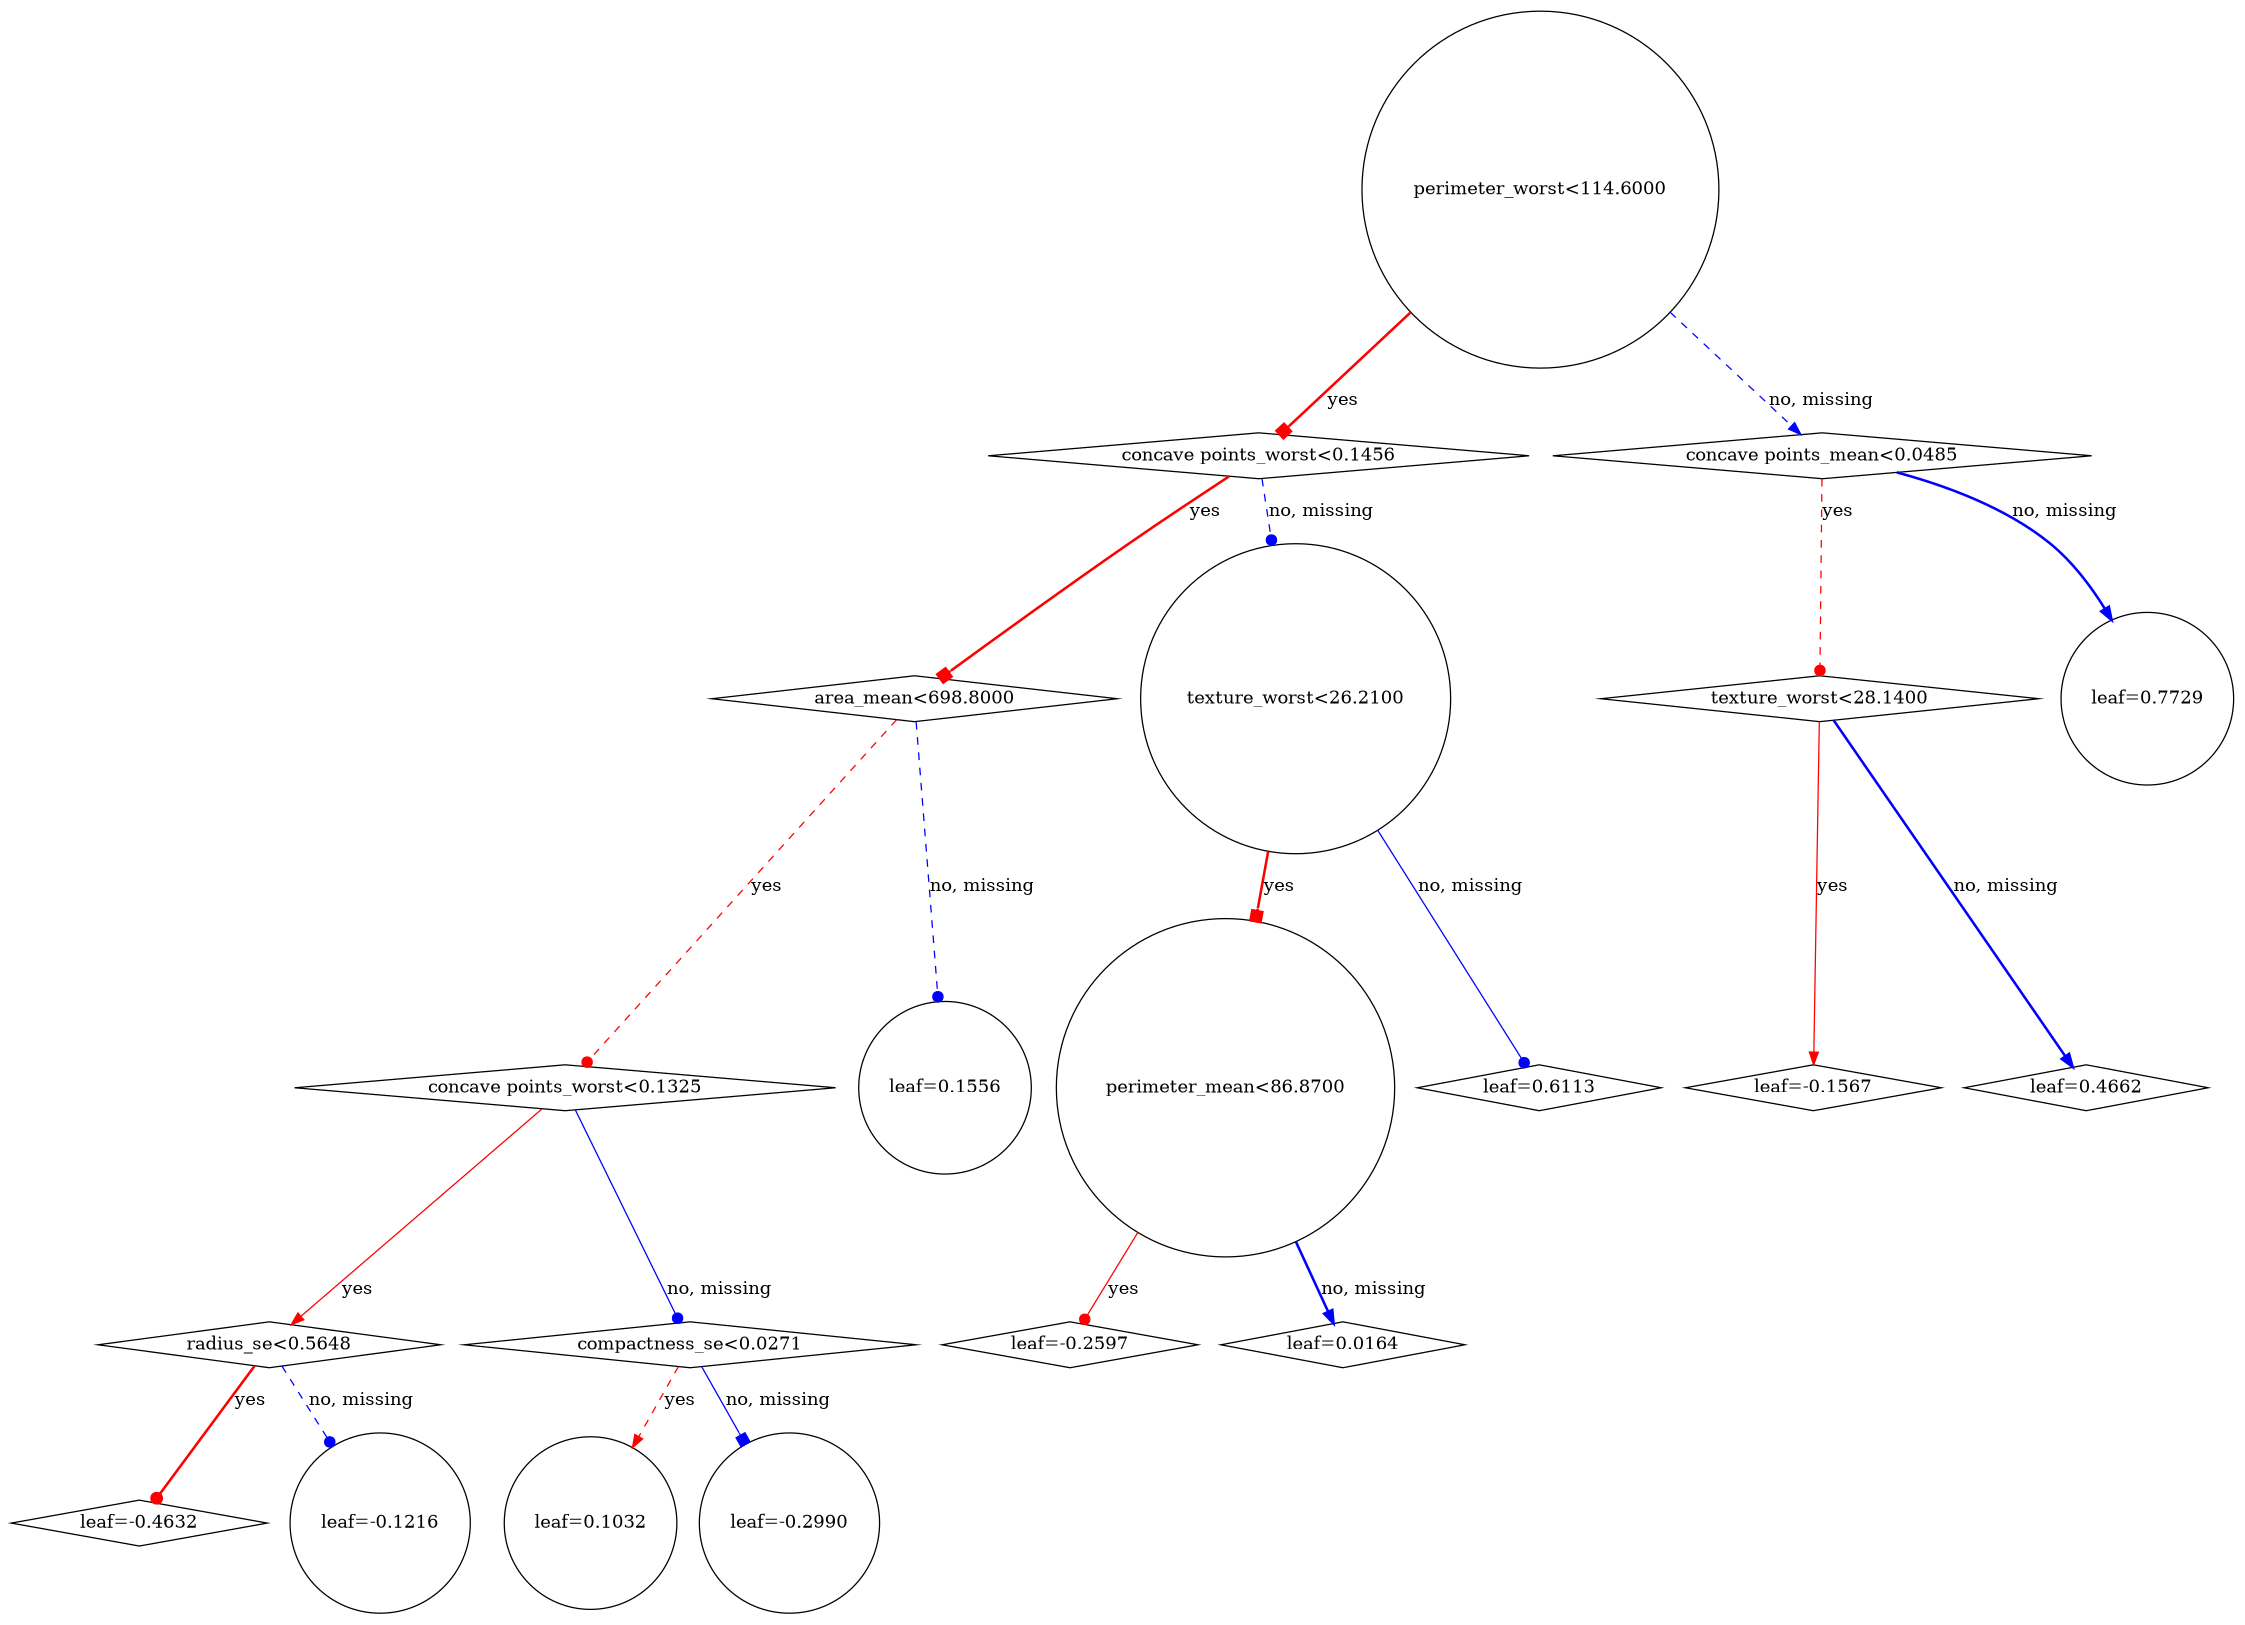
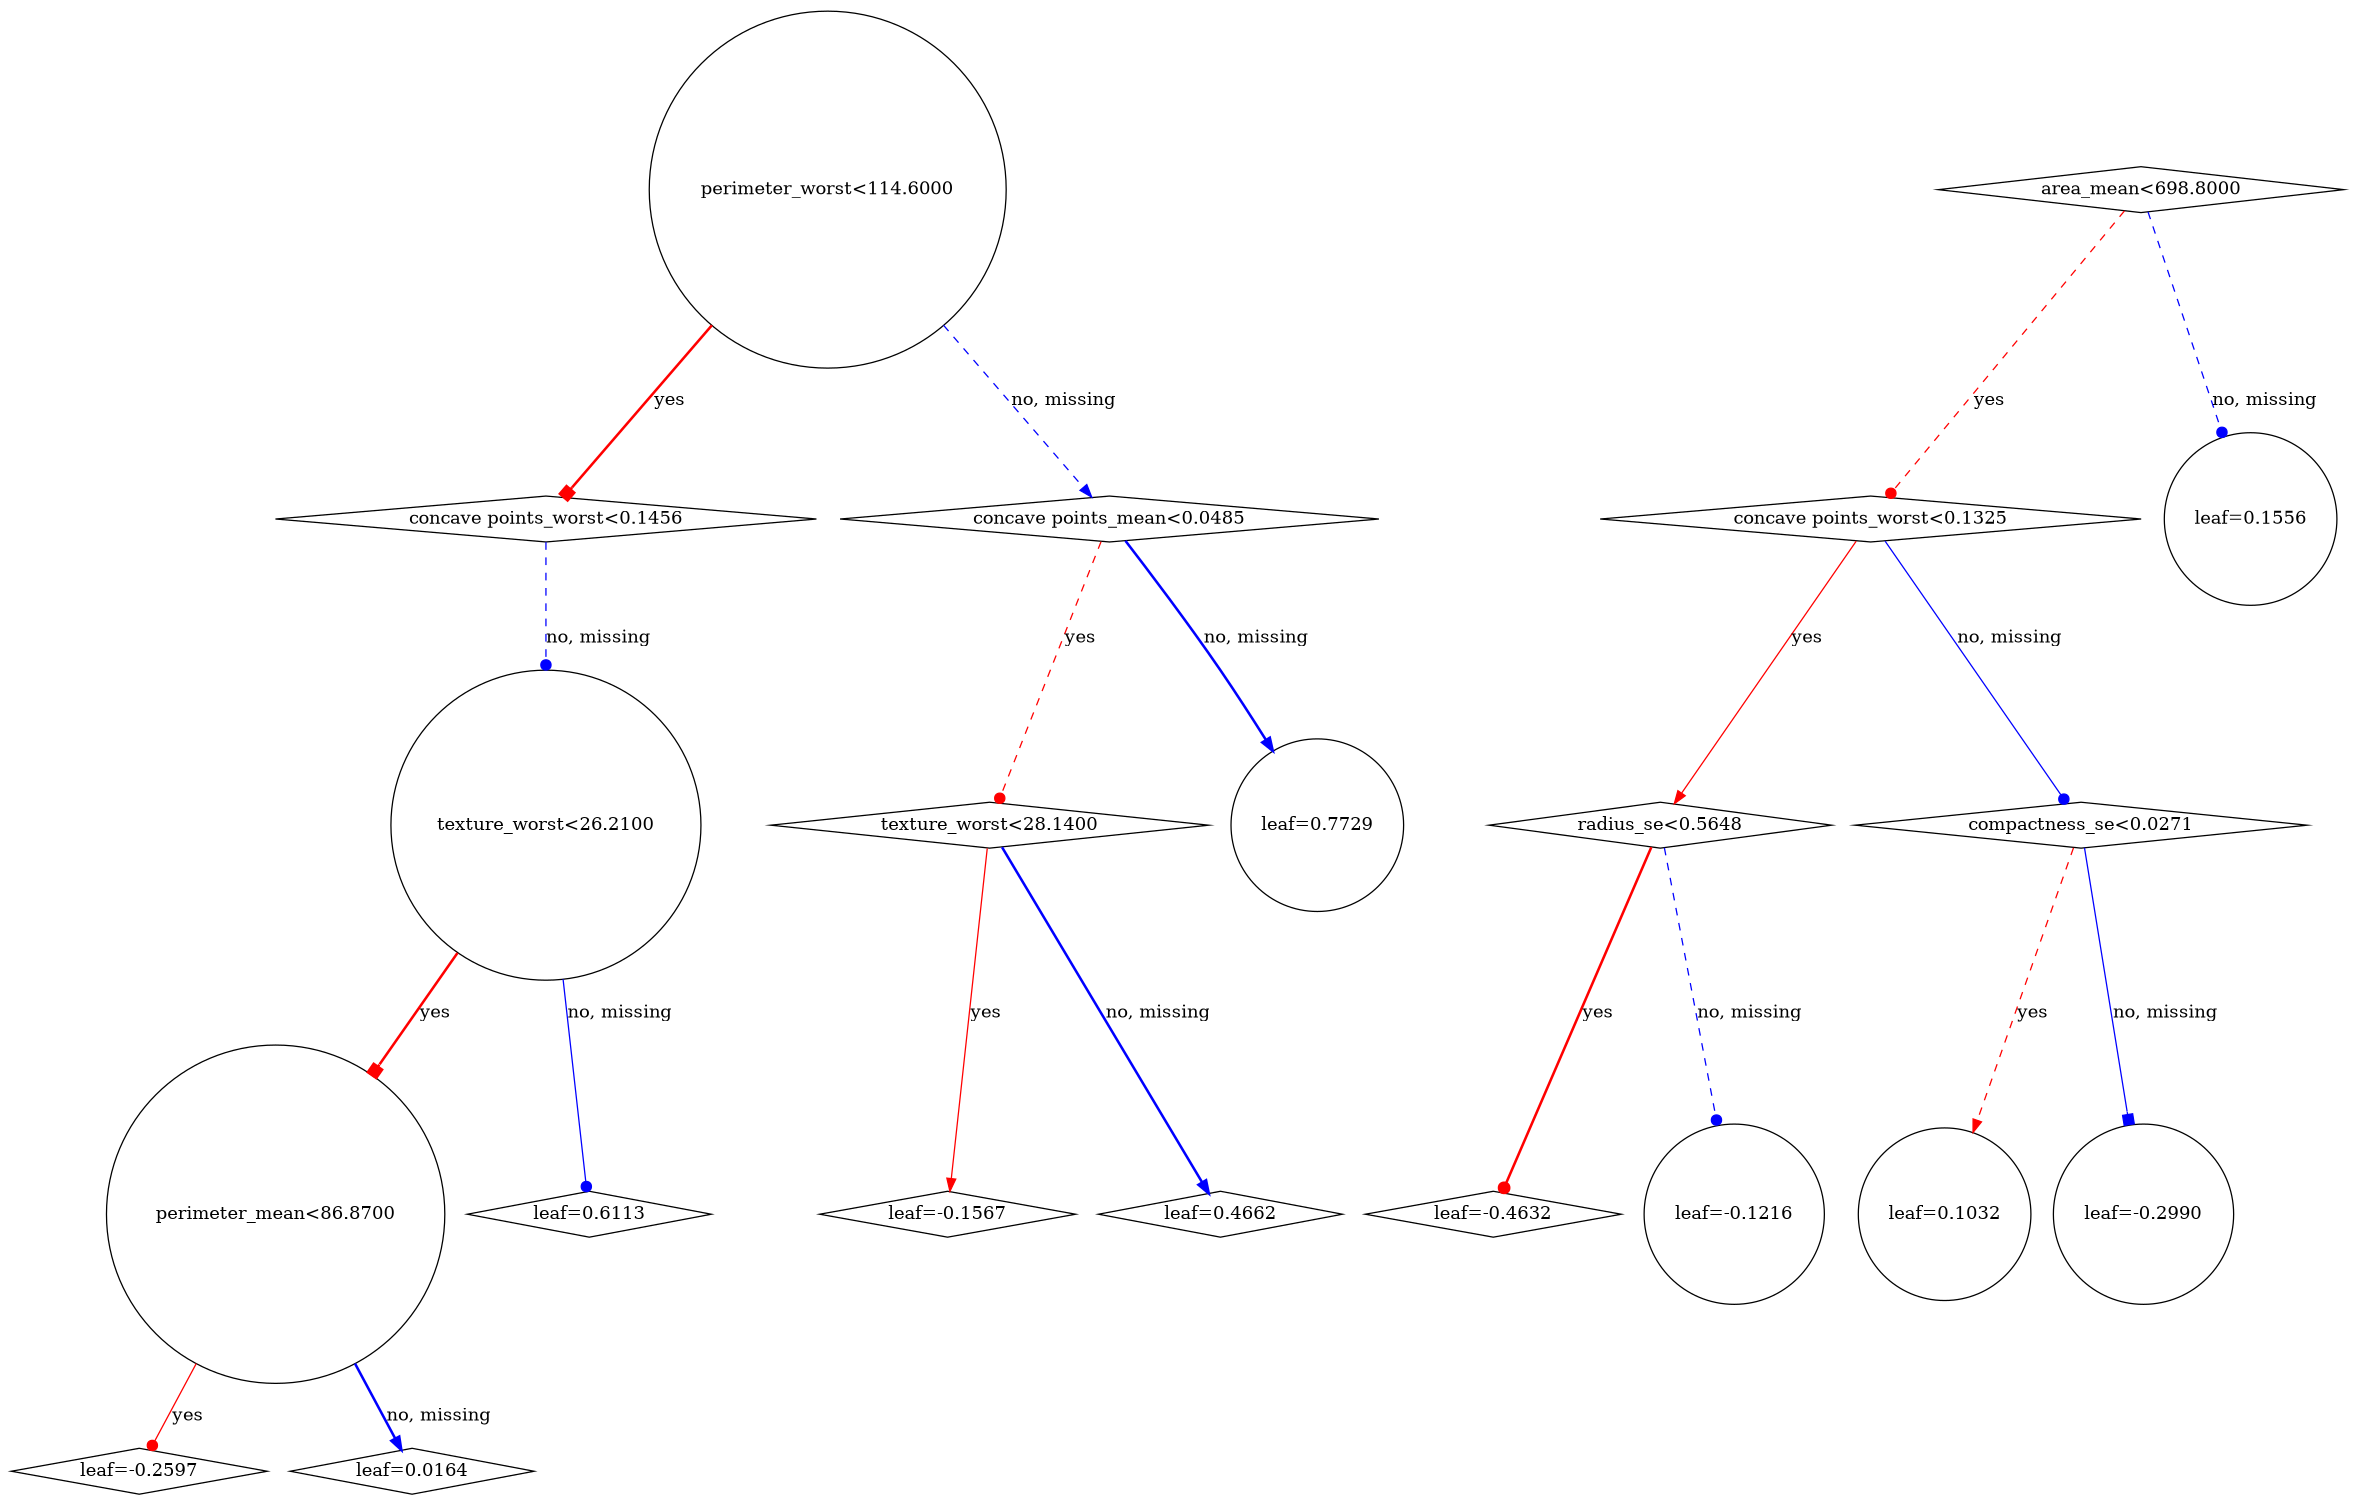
edge "concave points_worst<0.1456" -> "area_mean<698.8000": removed, label "yes"
